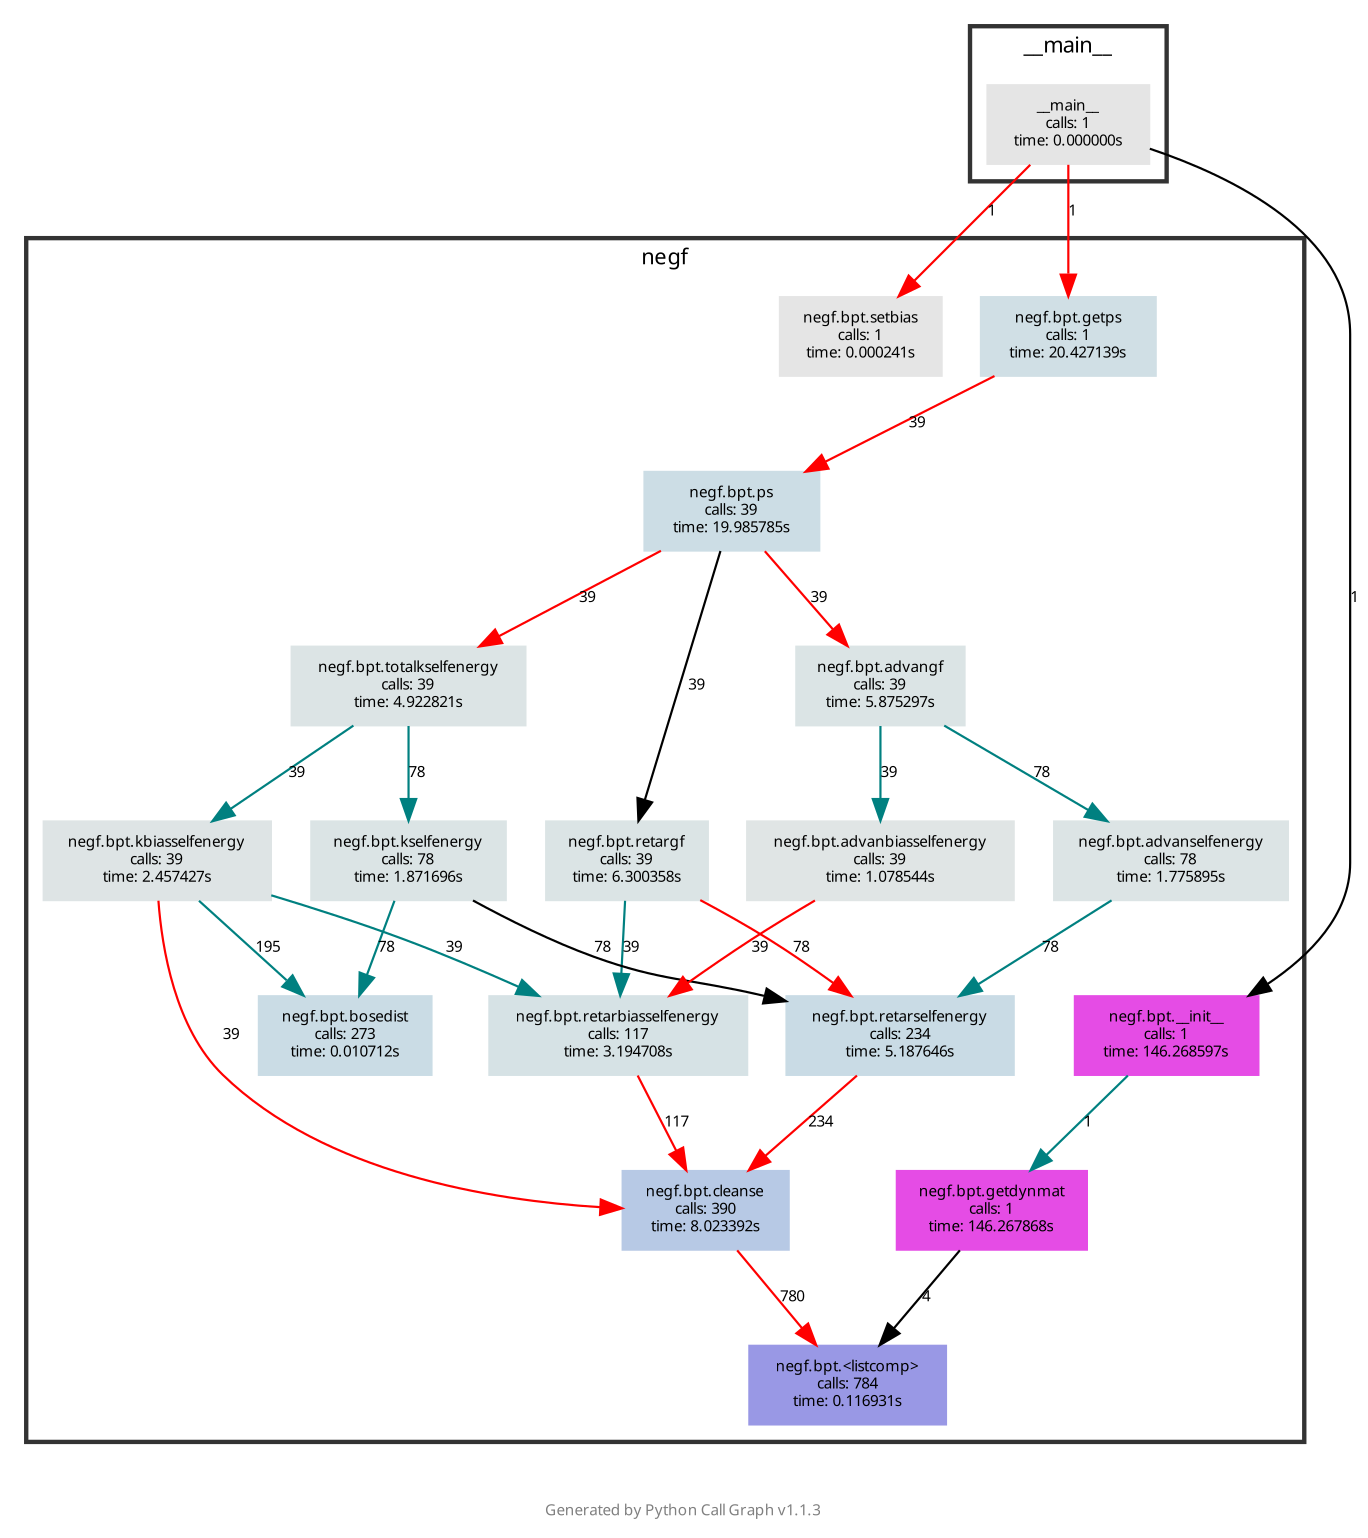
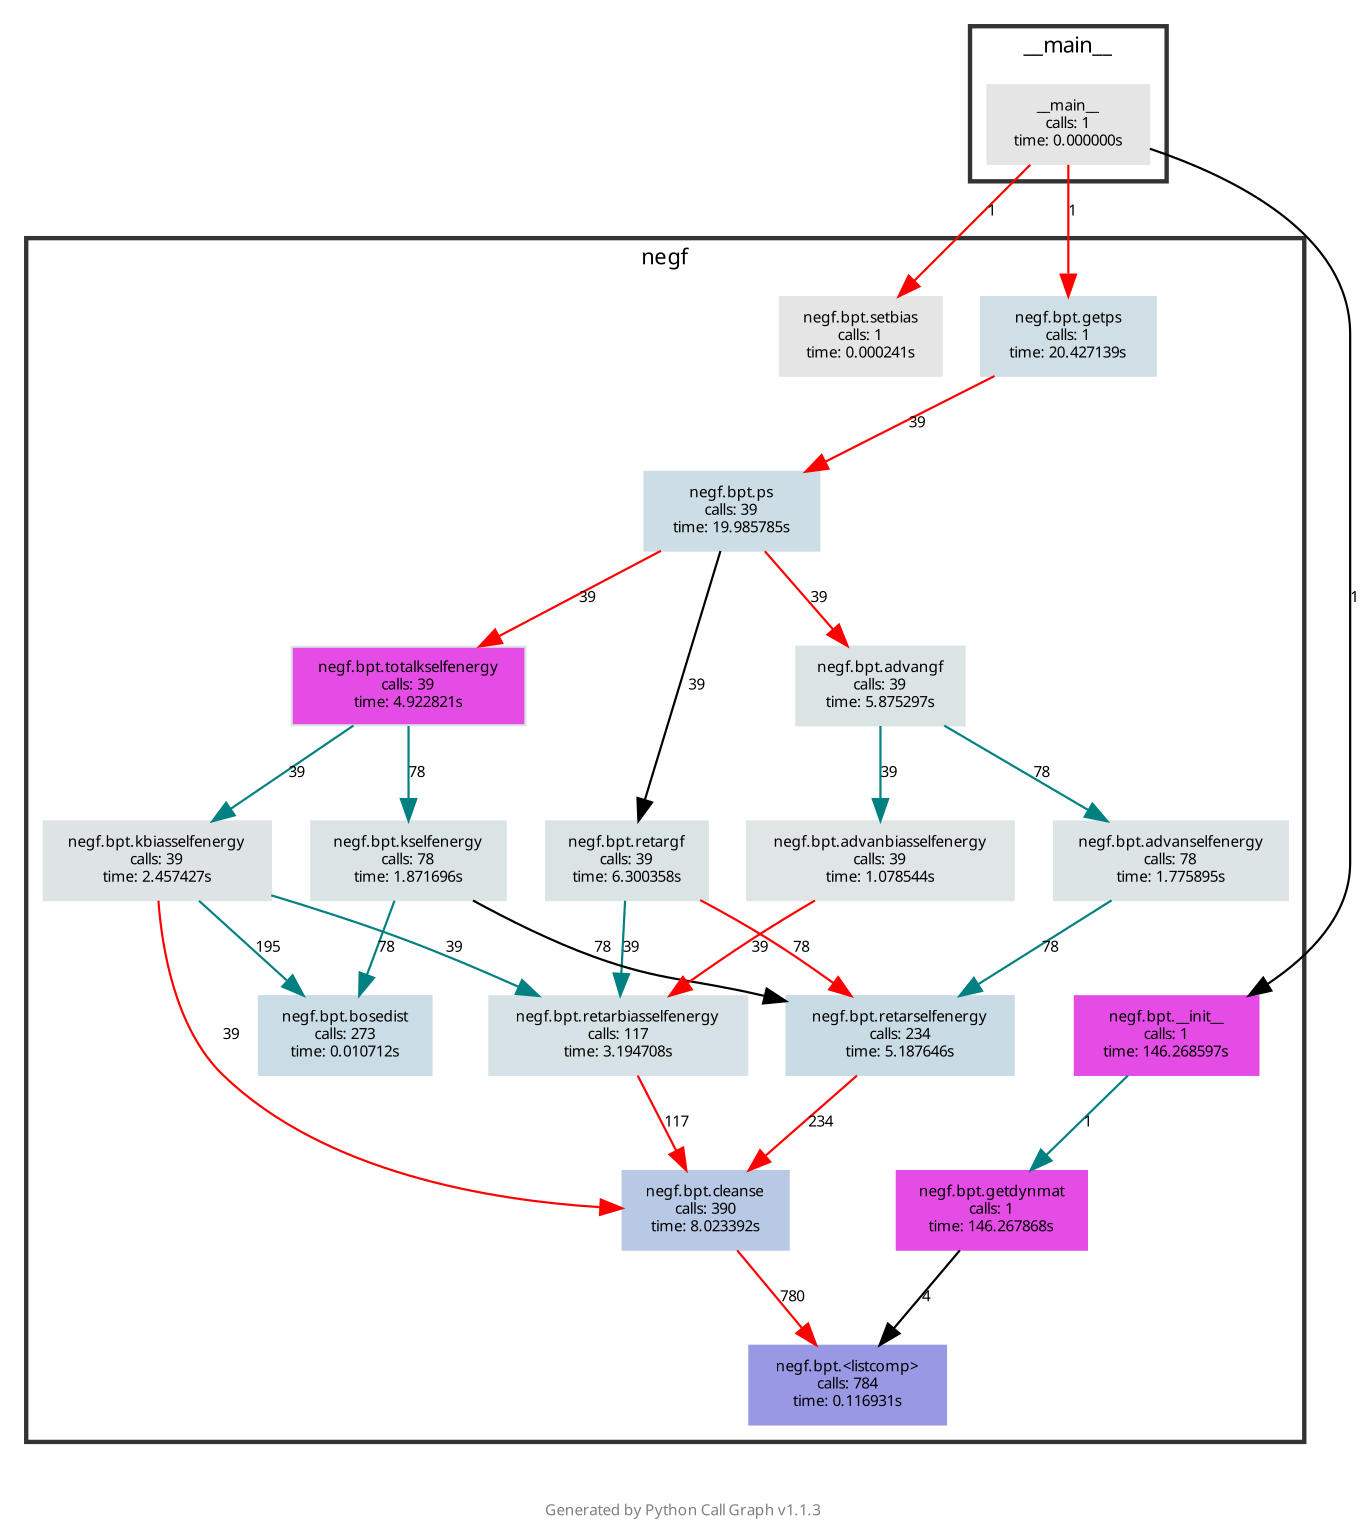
node "negf.bpt.totalkselfenergy calls: 39 time: 4.922821s": fillcolor #dce4e5ff -> #e54ce5ff
